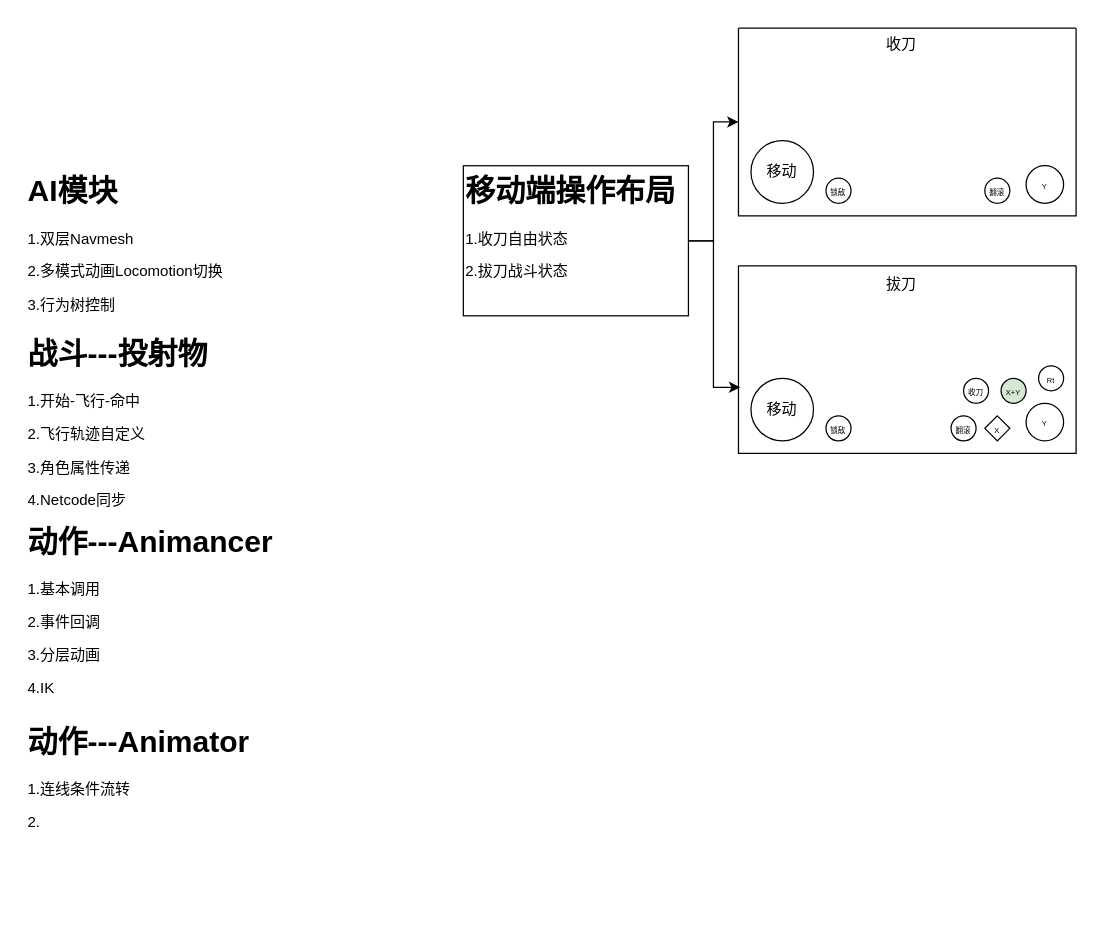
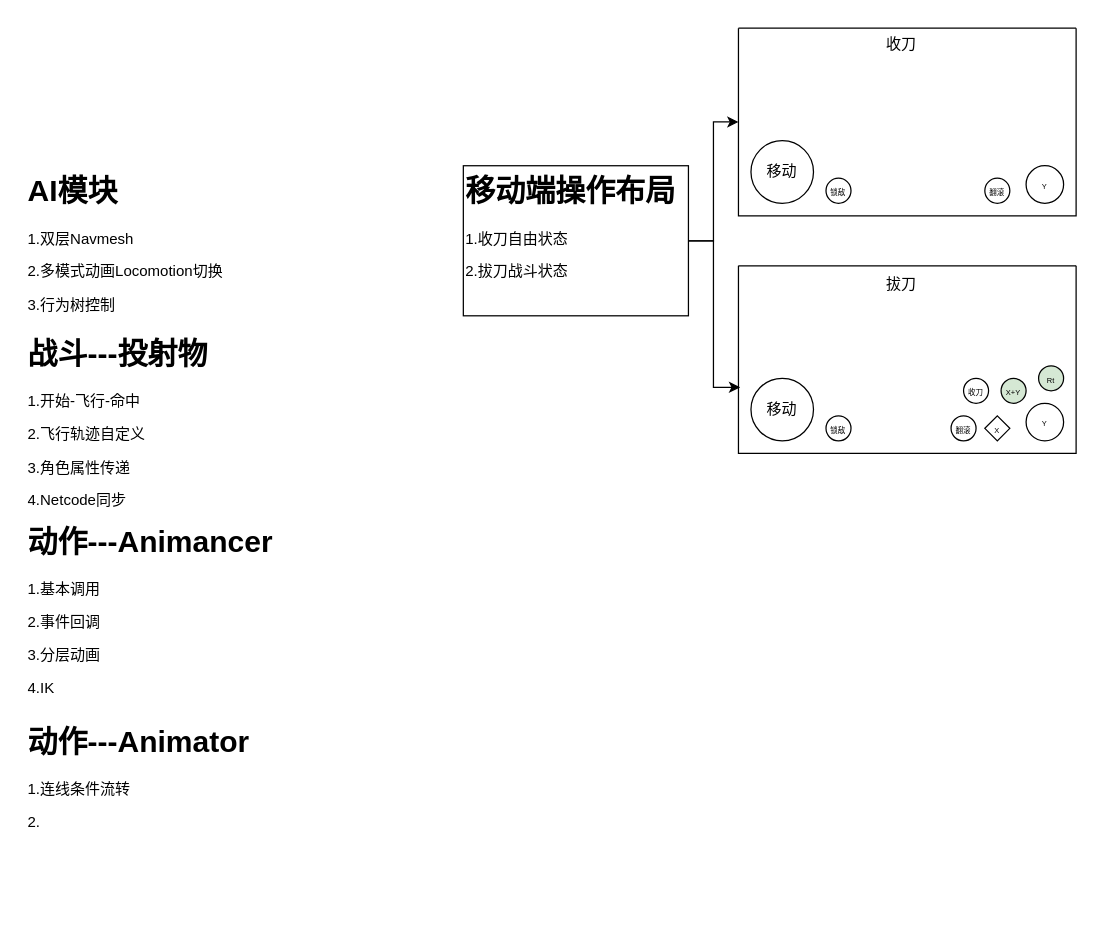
node "Rt": fillcolor #ffffff -> #d5e8d4
